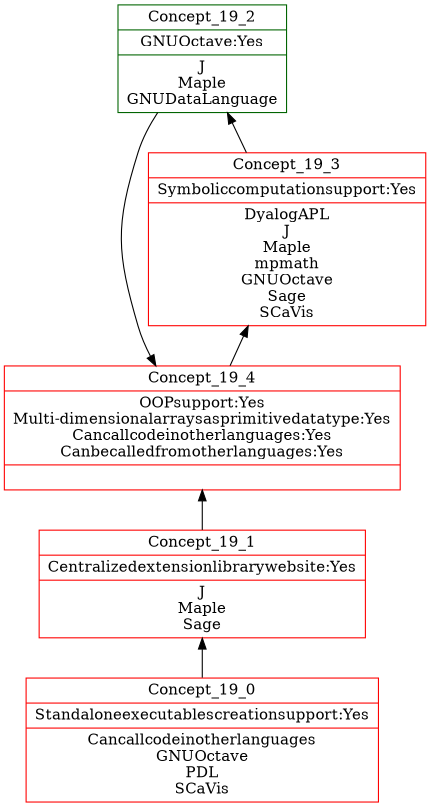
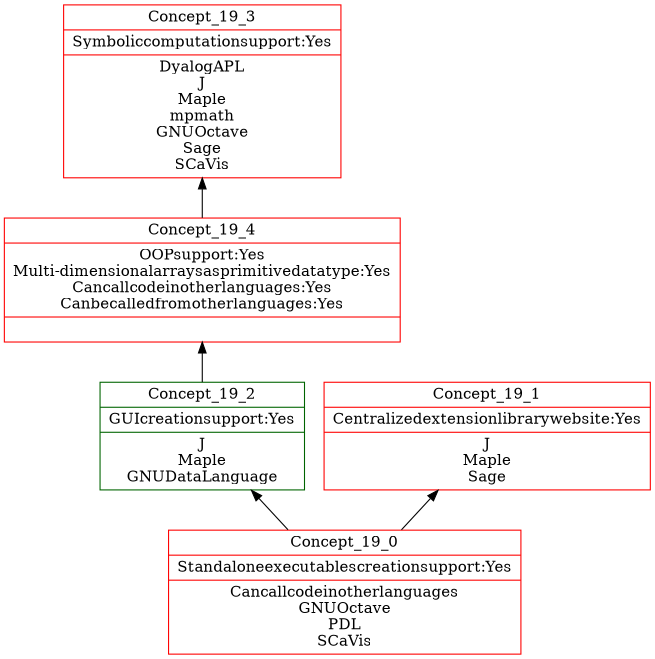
node "Concept_19_2": text "GNUOctave:Yes" -> "GUIcreationsupport:Yes"
edge "Concept_19_3" -> "Concept_19_2": now "Concept_19_0" -> "Concept_19_2"
edge "Concept_19_1" -> "Concept_19_4": removed
